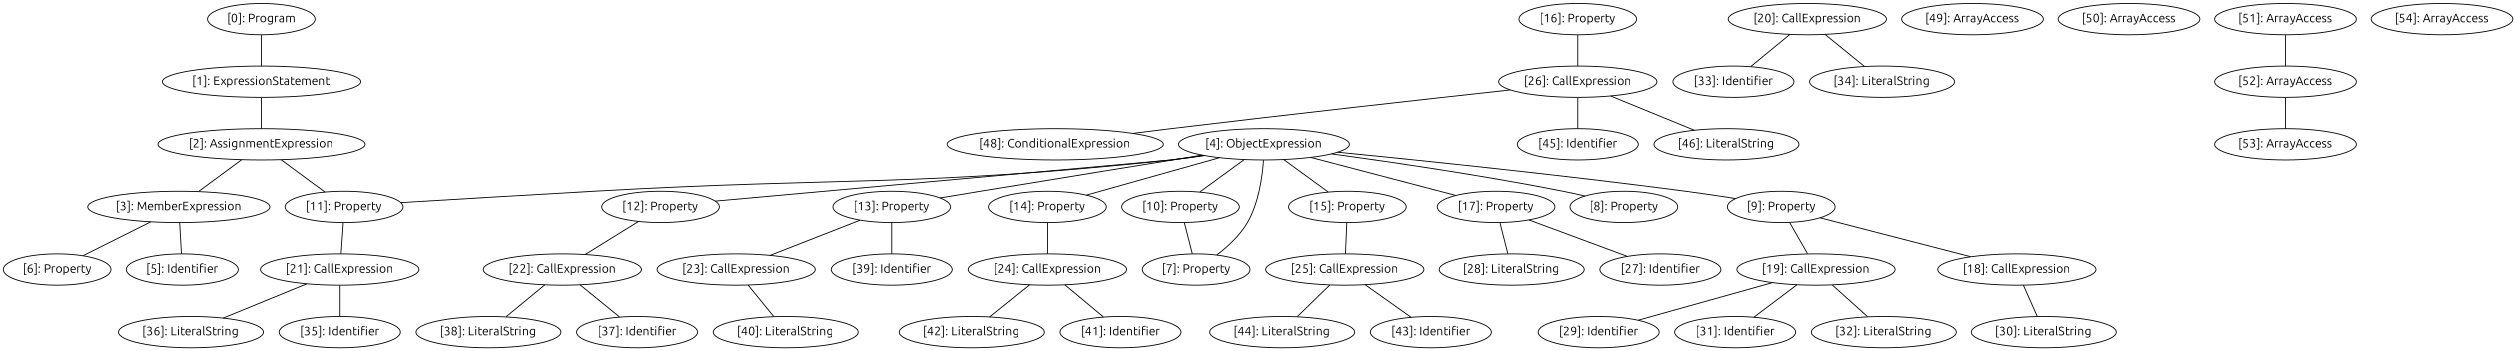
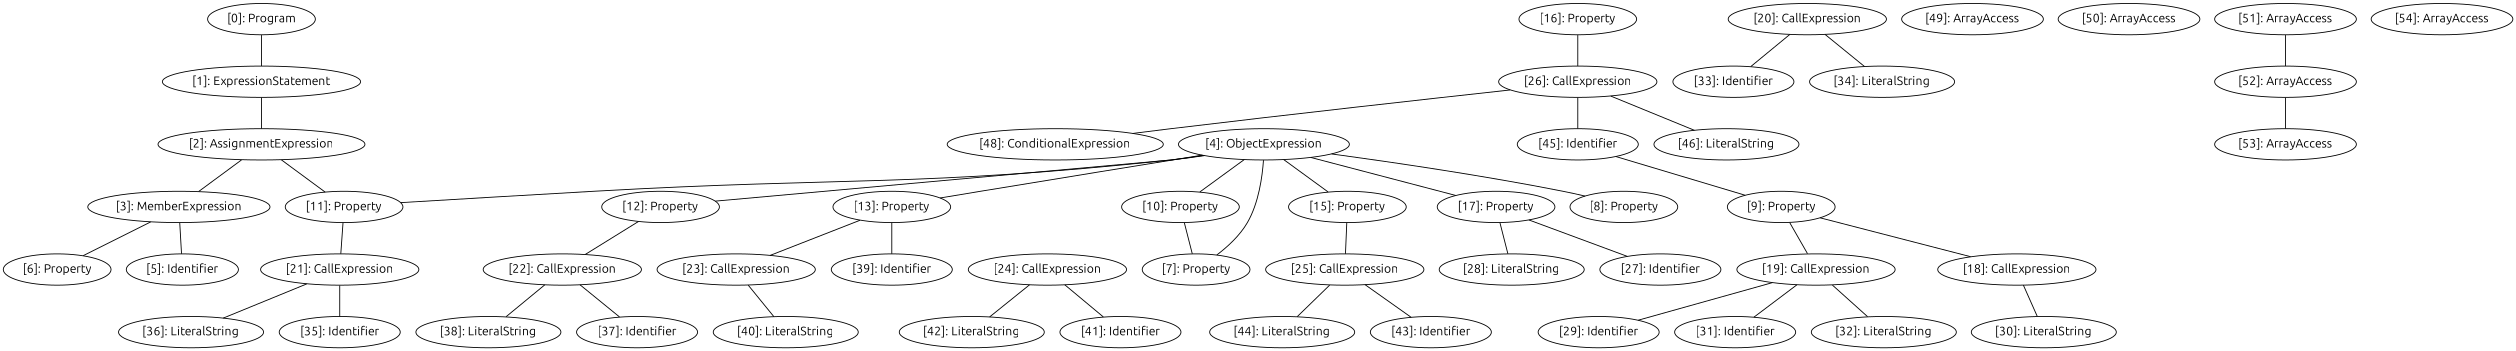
edge "[4]: ObjectExpression" -- "[9]: Property": now "[45]: Identifier" -- "[9]: Property"
node "[14]: Property": removed
